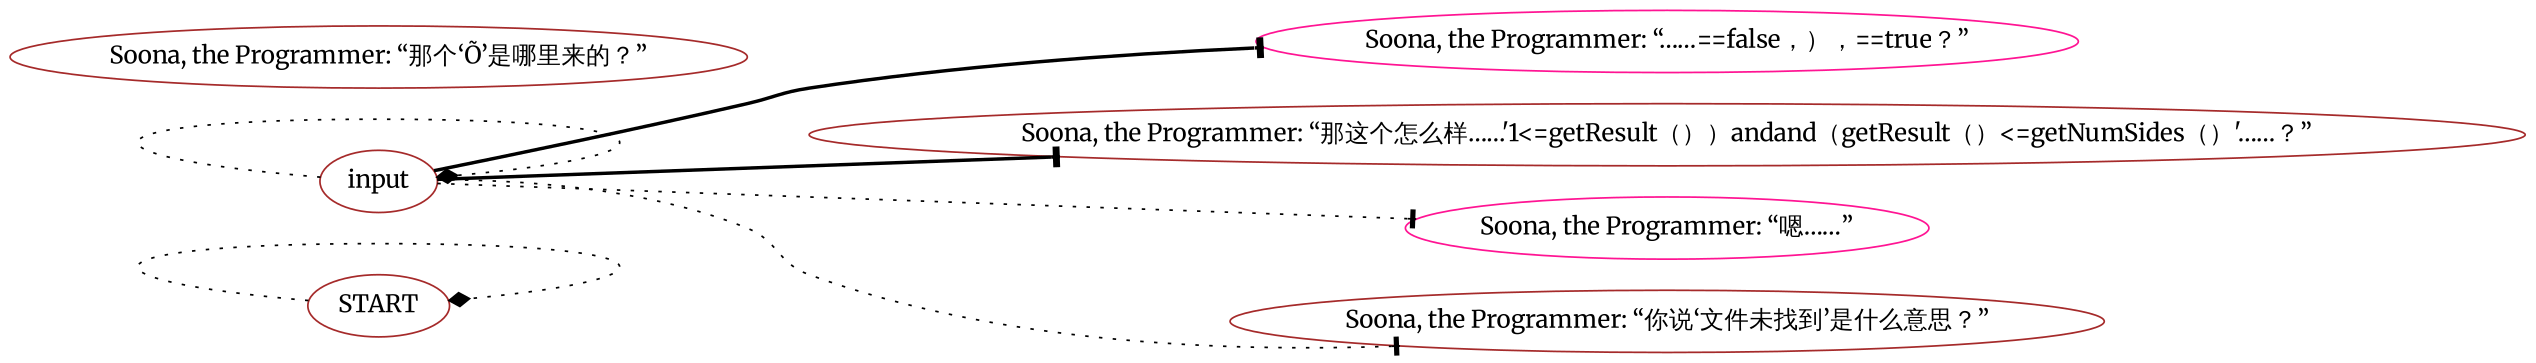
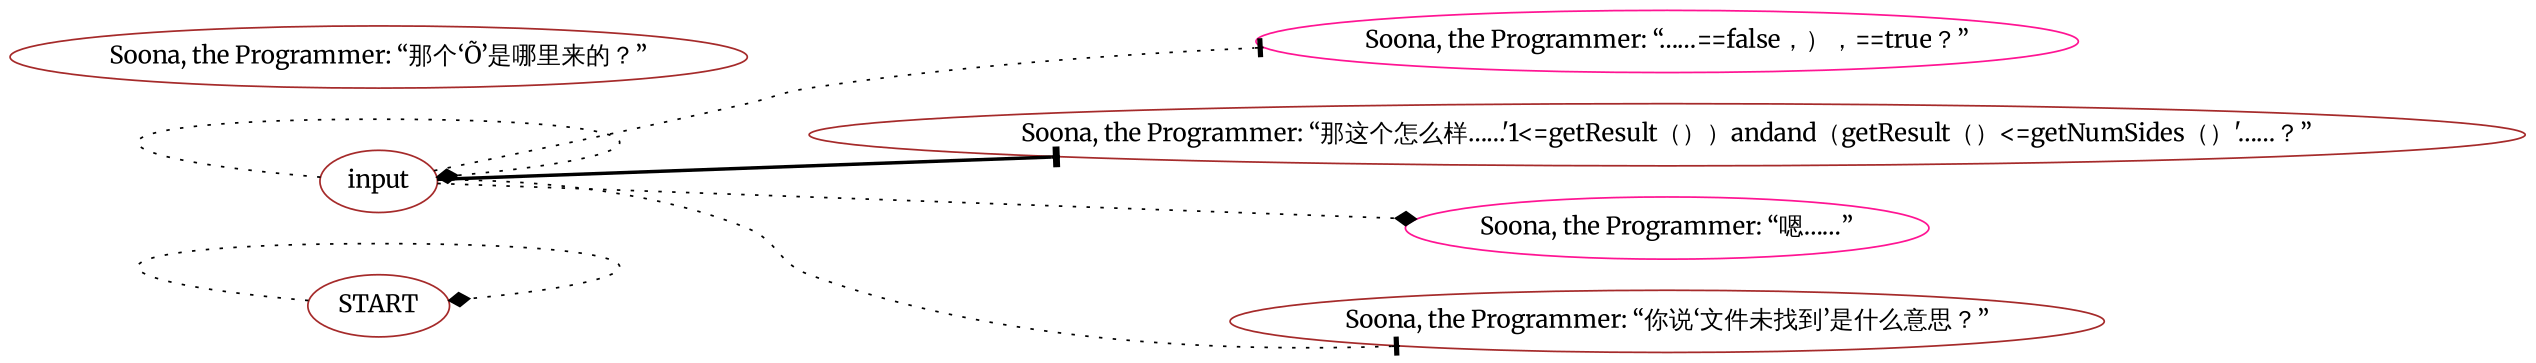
edge "input" -> "Soona, the Programmer: “……==false，），==true？”": style bold -> dotted
edge "input" -> "Soona, the Programmer: “嗯……”": arrowhead tee -> diamond
